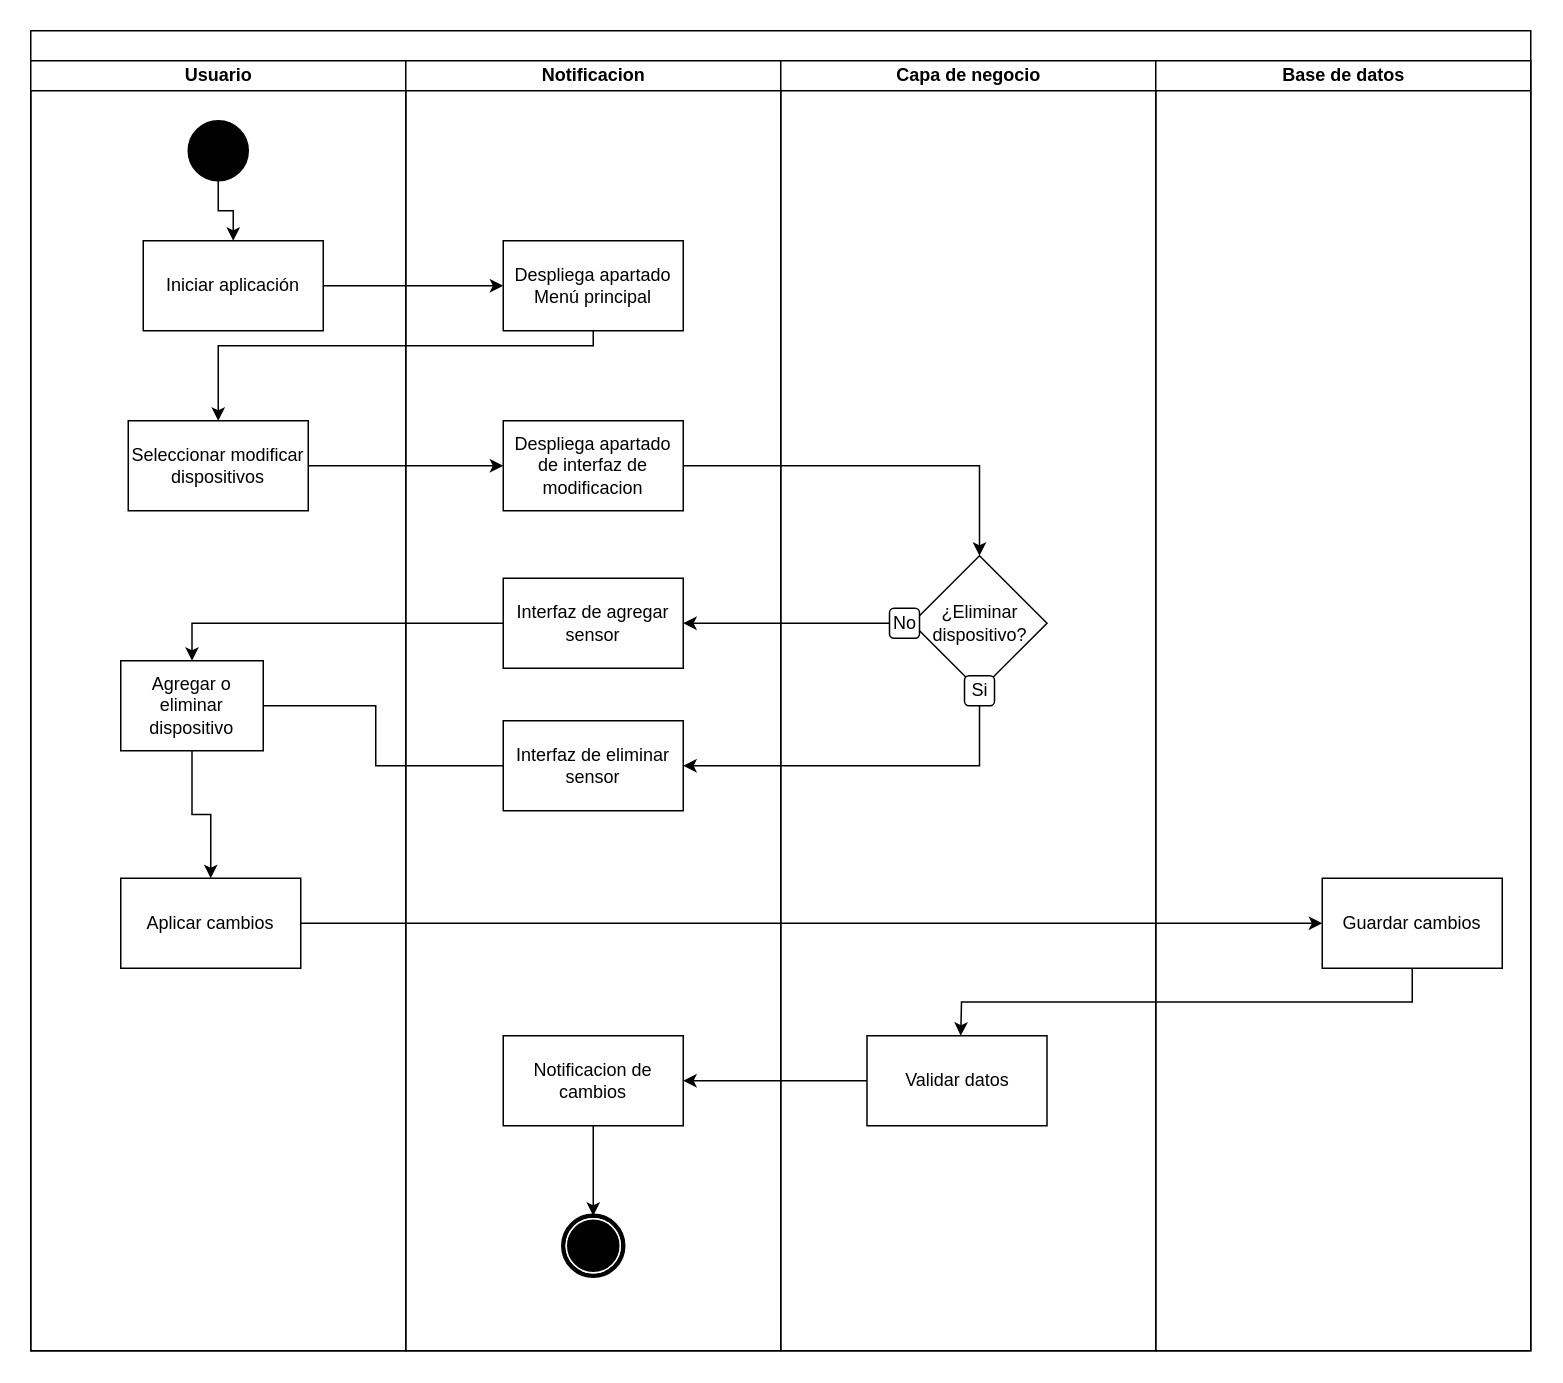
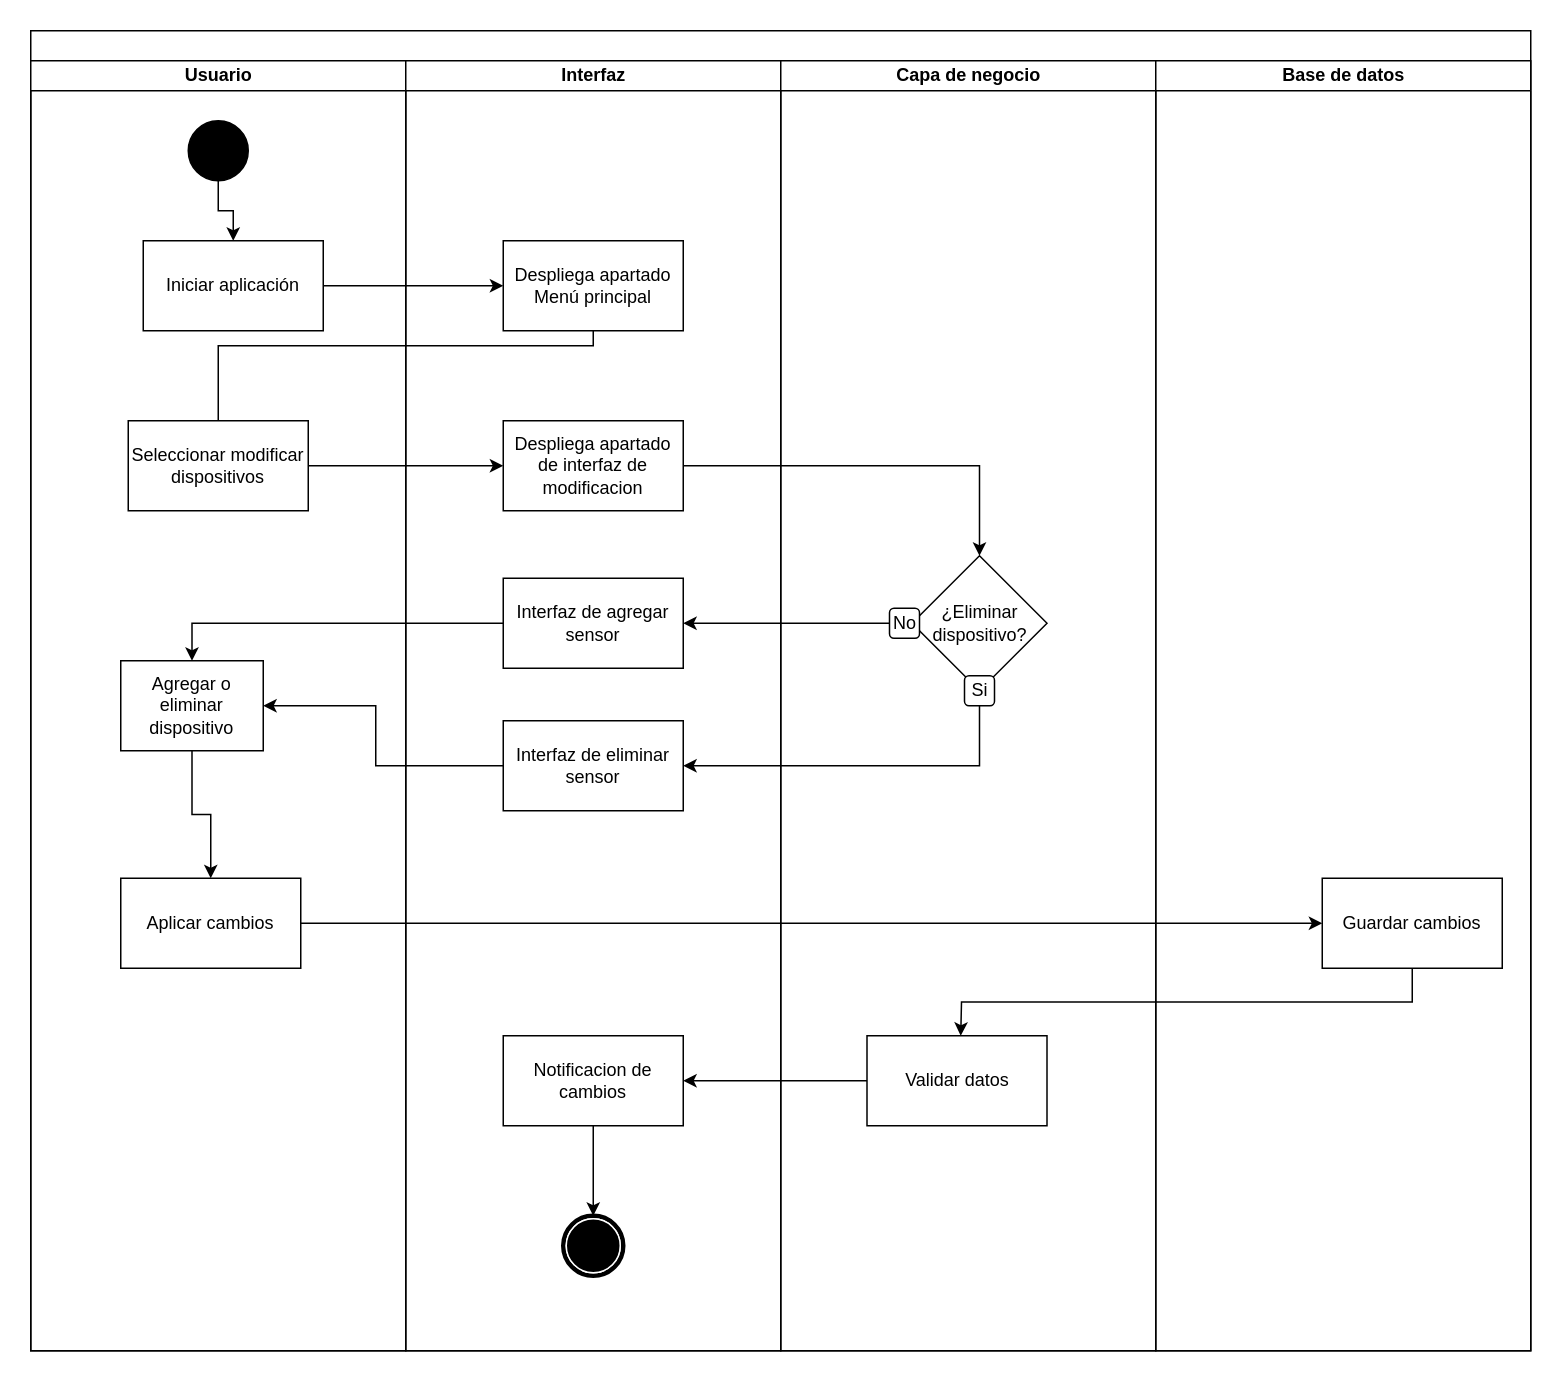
node "Notificacion": label "Notificacion" -> "Interfaz"
edge "Despliega apartado Menú principal" -> "Seleccionar modificar dispositivos": arrowhead classic -> none
edge "Agregar o eliminar dispositivo" -- "Interfaz de eliminar sensor": arrowhead none -> classic
